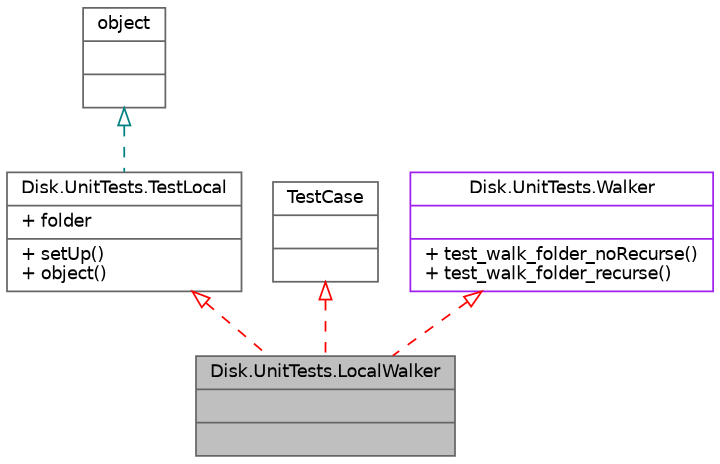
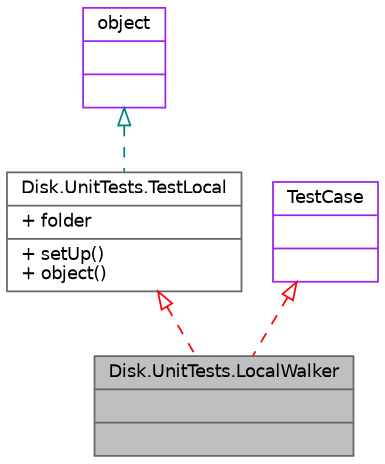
node "object": color gray40 -> purple
node "TestCase": color gray40 -> purple
node "Disk.UnitTests.Walker": removed
